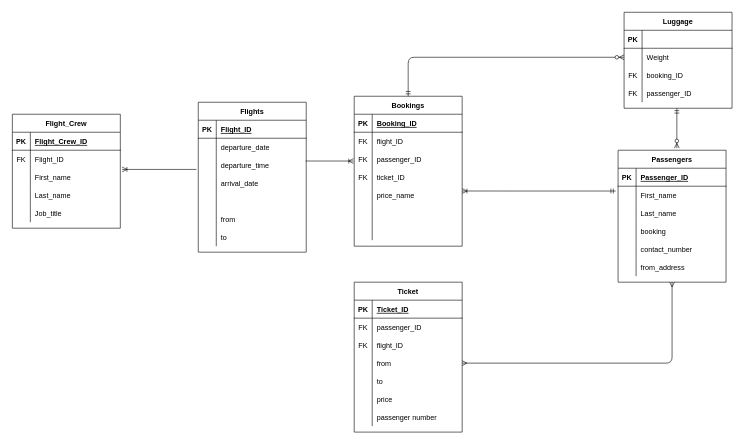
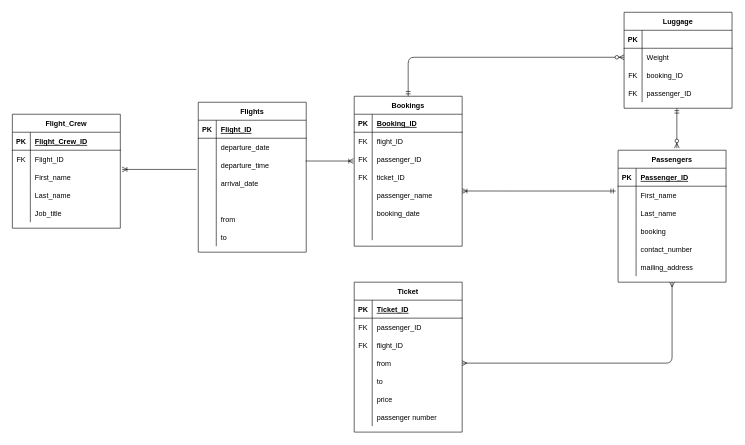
node "price_name": label "price_name" -> "passenger_name"
node "booking_date": added
node "from_address": label "from_address" -> "mailing_address"
